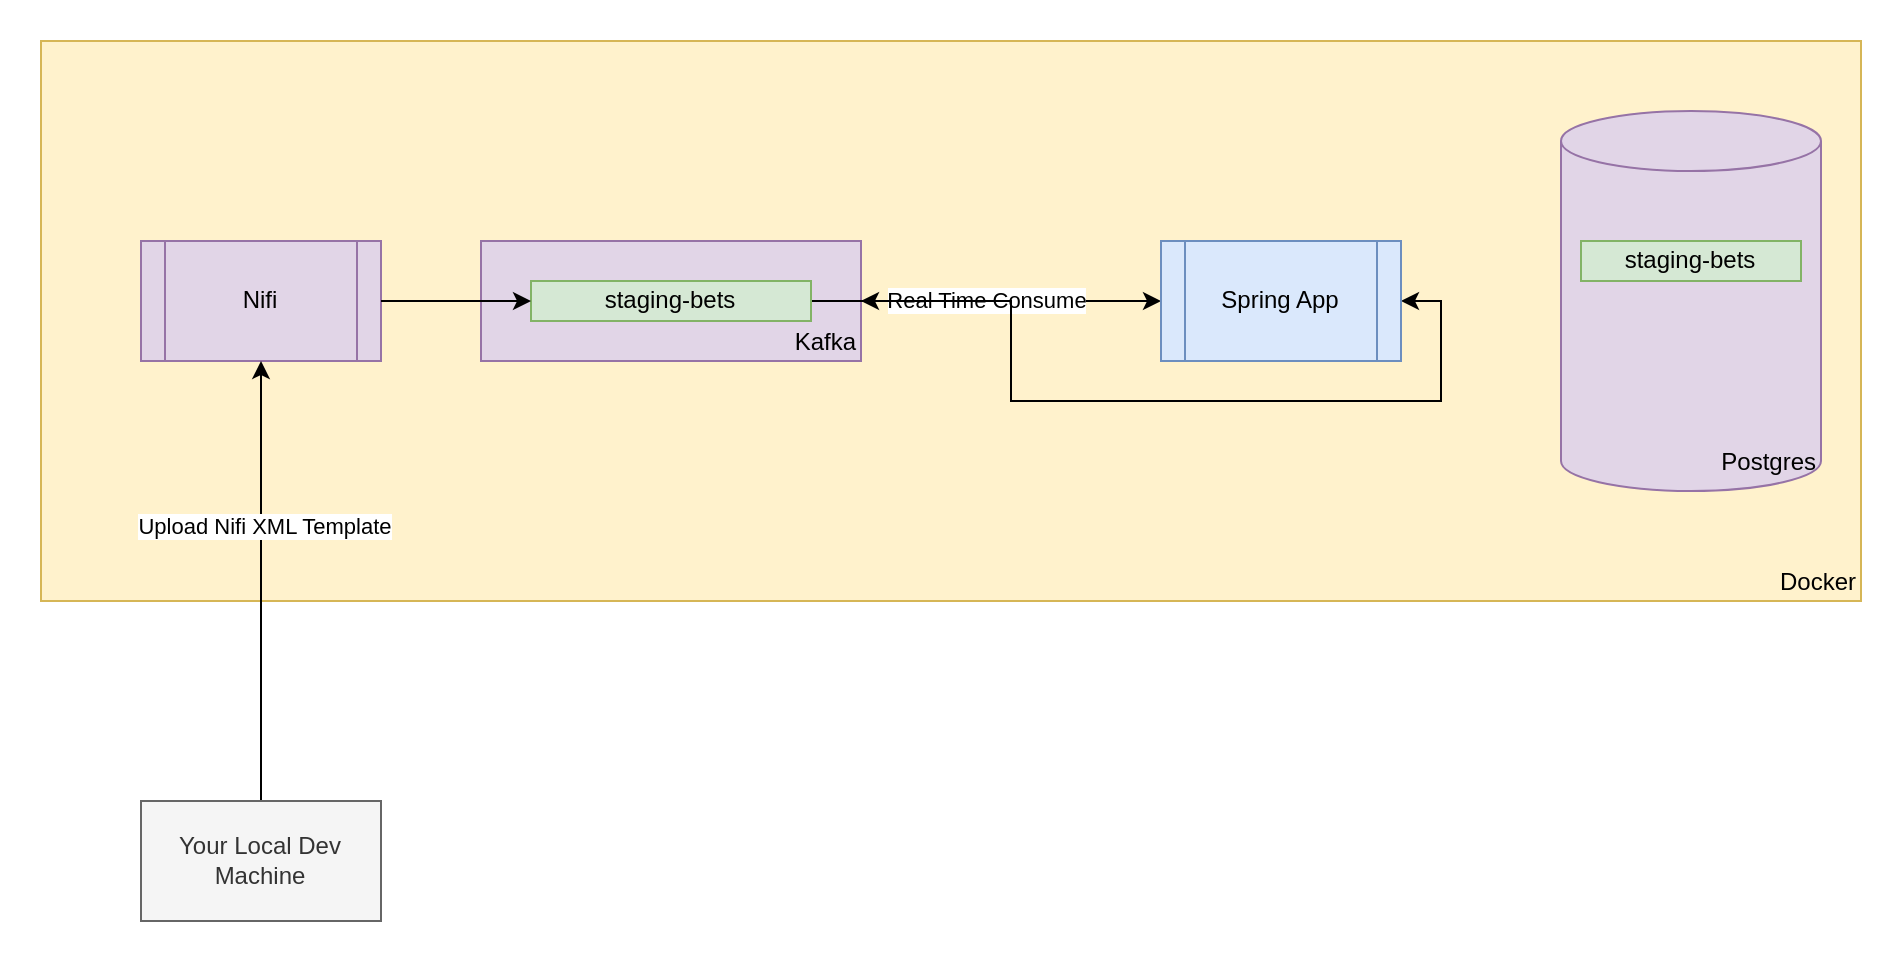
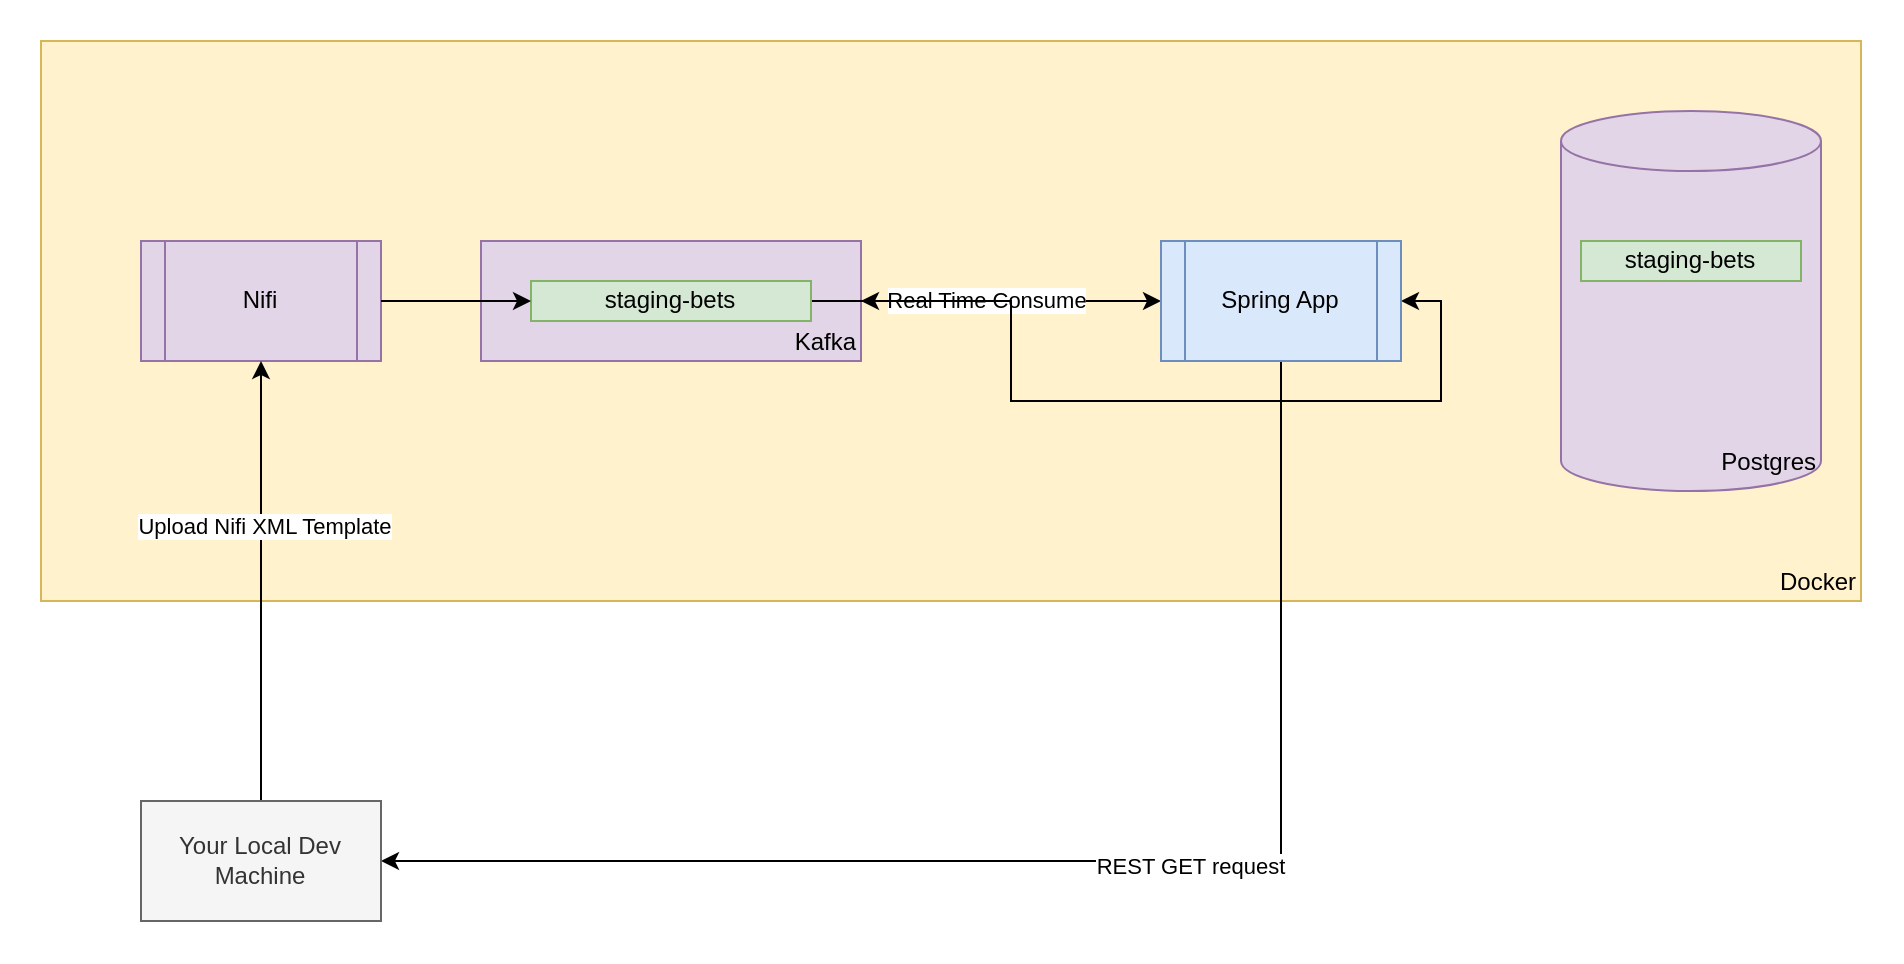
edge "Spring App" -> "Your Local Dev Machine": added, label "REST GET request"
